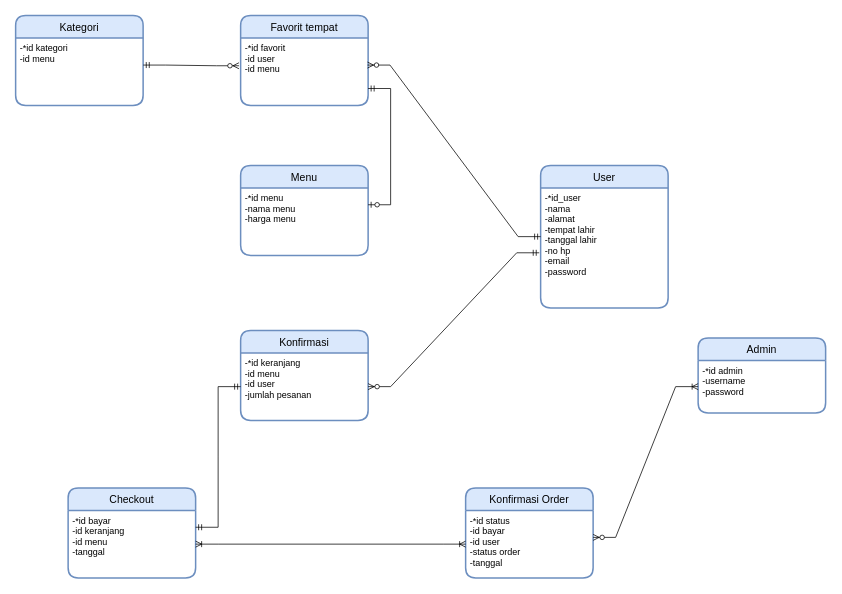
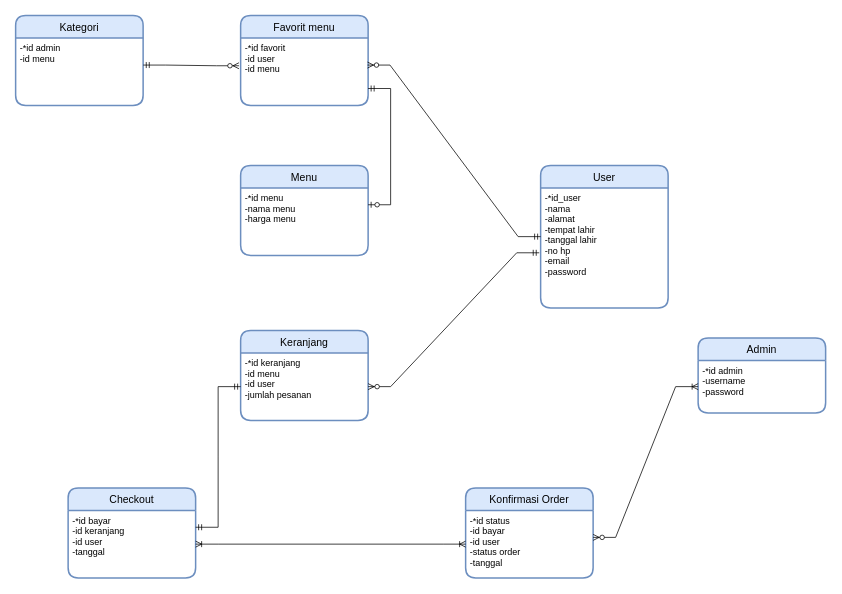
node "Favorit tempat": label "Favorit tempat" -> "Favorit menu"
node "-*id kategori -id menu": label "-*id kategori -id menu" -> "-*id admin -id menu"
node "Konfirmasi": label "Konfirmasi" -> "Keranjang"
node "-*id bayar -id keranjang -id menu -tanggal": label "-*id bayar -id keranjang -id menu -tanggal" -> "-*id bayar -id keranjang -id user -tanggal"
